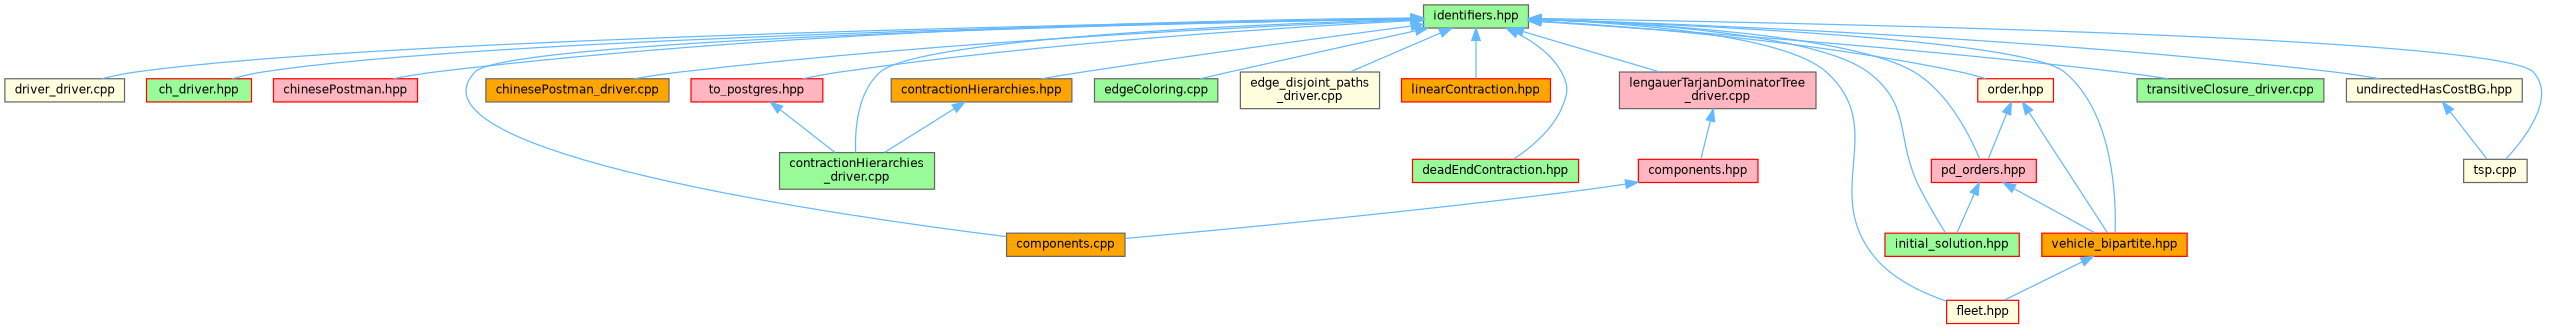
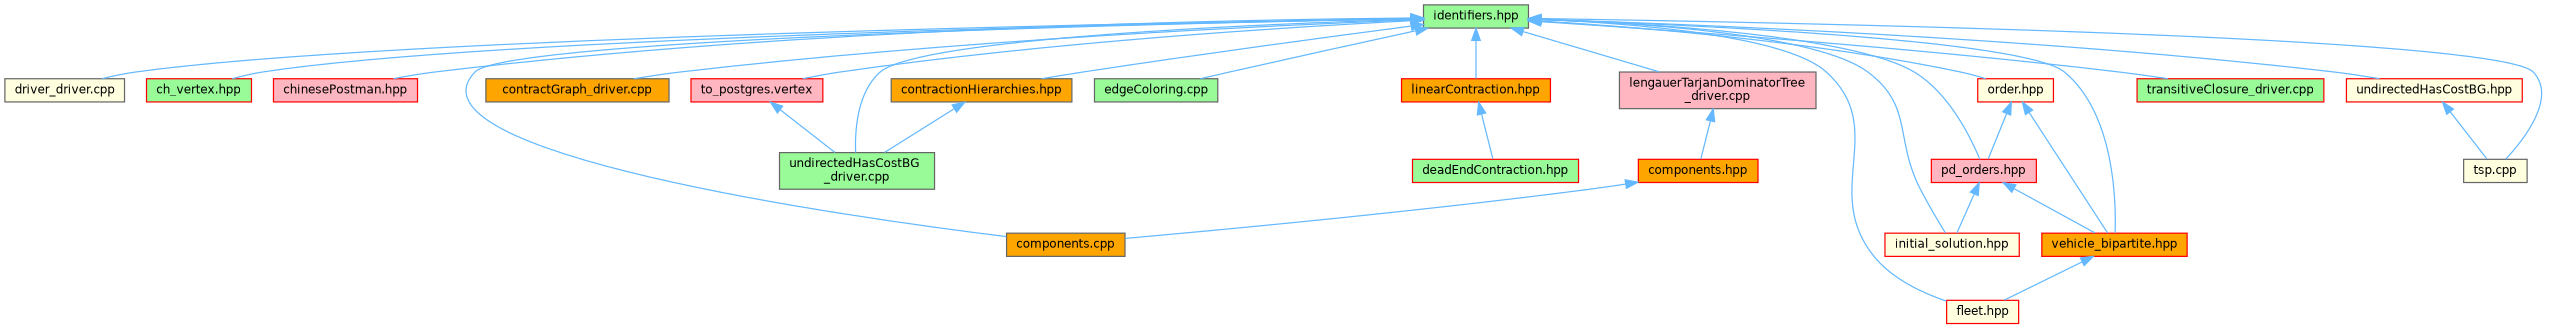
node "ch_driver.hpp": label "ch_driver.hpp" -> "ch_vertex.hpp"
node "chinesePostman_driver.cpp": label "chinesePostman_driver.cpp" -> "contractGraph_driver.cpp"
node "to_postgres.hpp": label "to_postgres.hpp" -> "to_postgres.vertex"
node "edge_disjoint_paths _driver.cpp": removed
node "transitiveClosure_driver.cpp": color grey40 -> red
node "undirectedHasCostBG.hpp": color grey40 -> red
edge "deadEndContraction.hpp" -> "identifiers.hpp": now "deadEndContraction.hpp" -> "linearContraction.hpp"
node "contractionHierarchies _driver.cpp": label "contractionHierarchies _driver.cpp" -> "undirectedHasCostBG _driver.cpp"
node "components.hpp": fillcolor lightpink -> orange
node "initial_solution.hpp": fillcolor palegreen -> lightyellow
